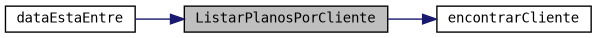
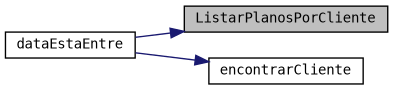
edge "ListarPlanosPorCliente" -> "encontrarCliente": now "dataEstaEntre" -> "encontrarCliente"
